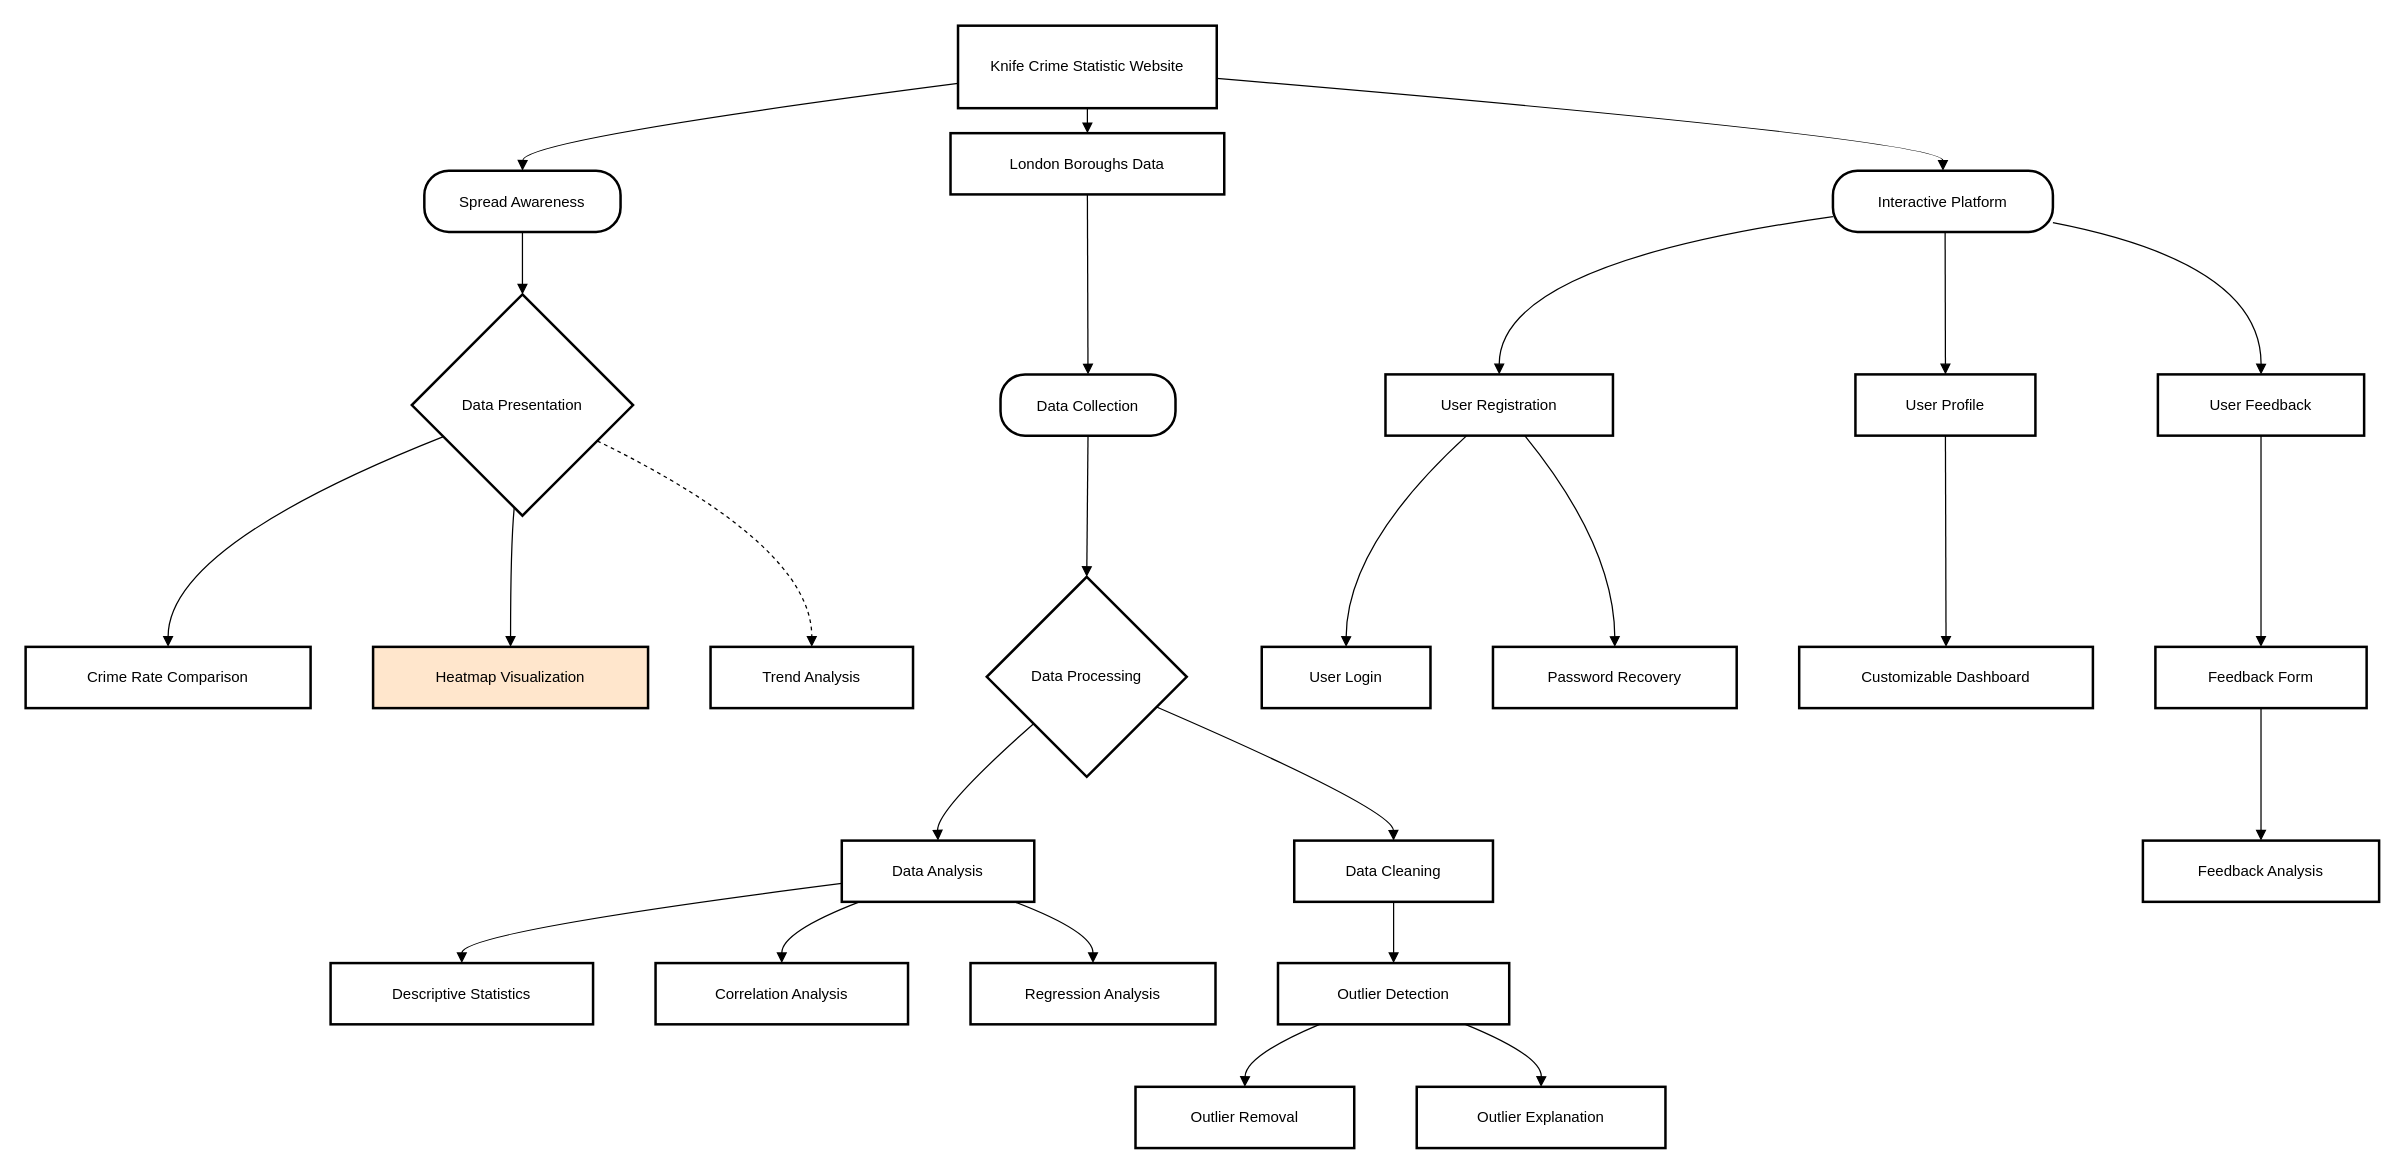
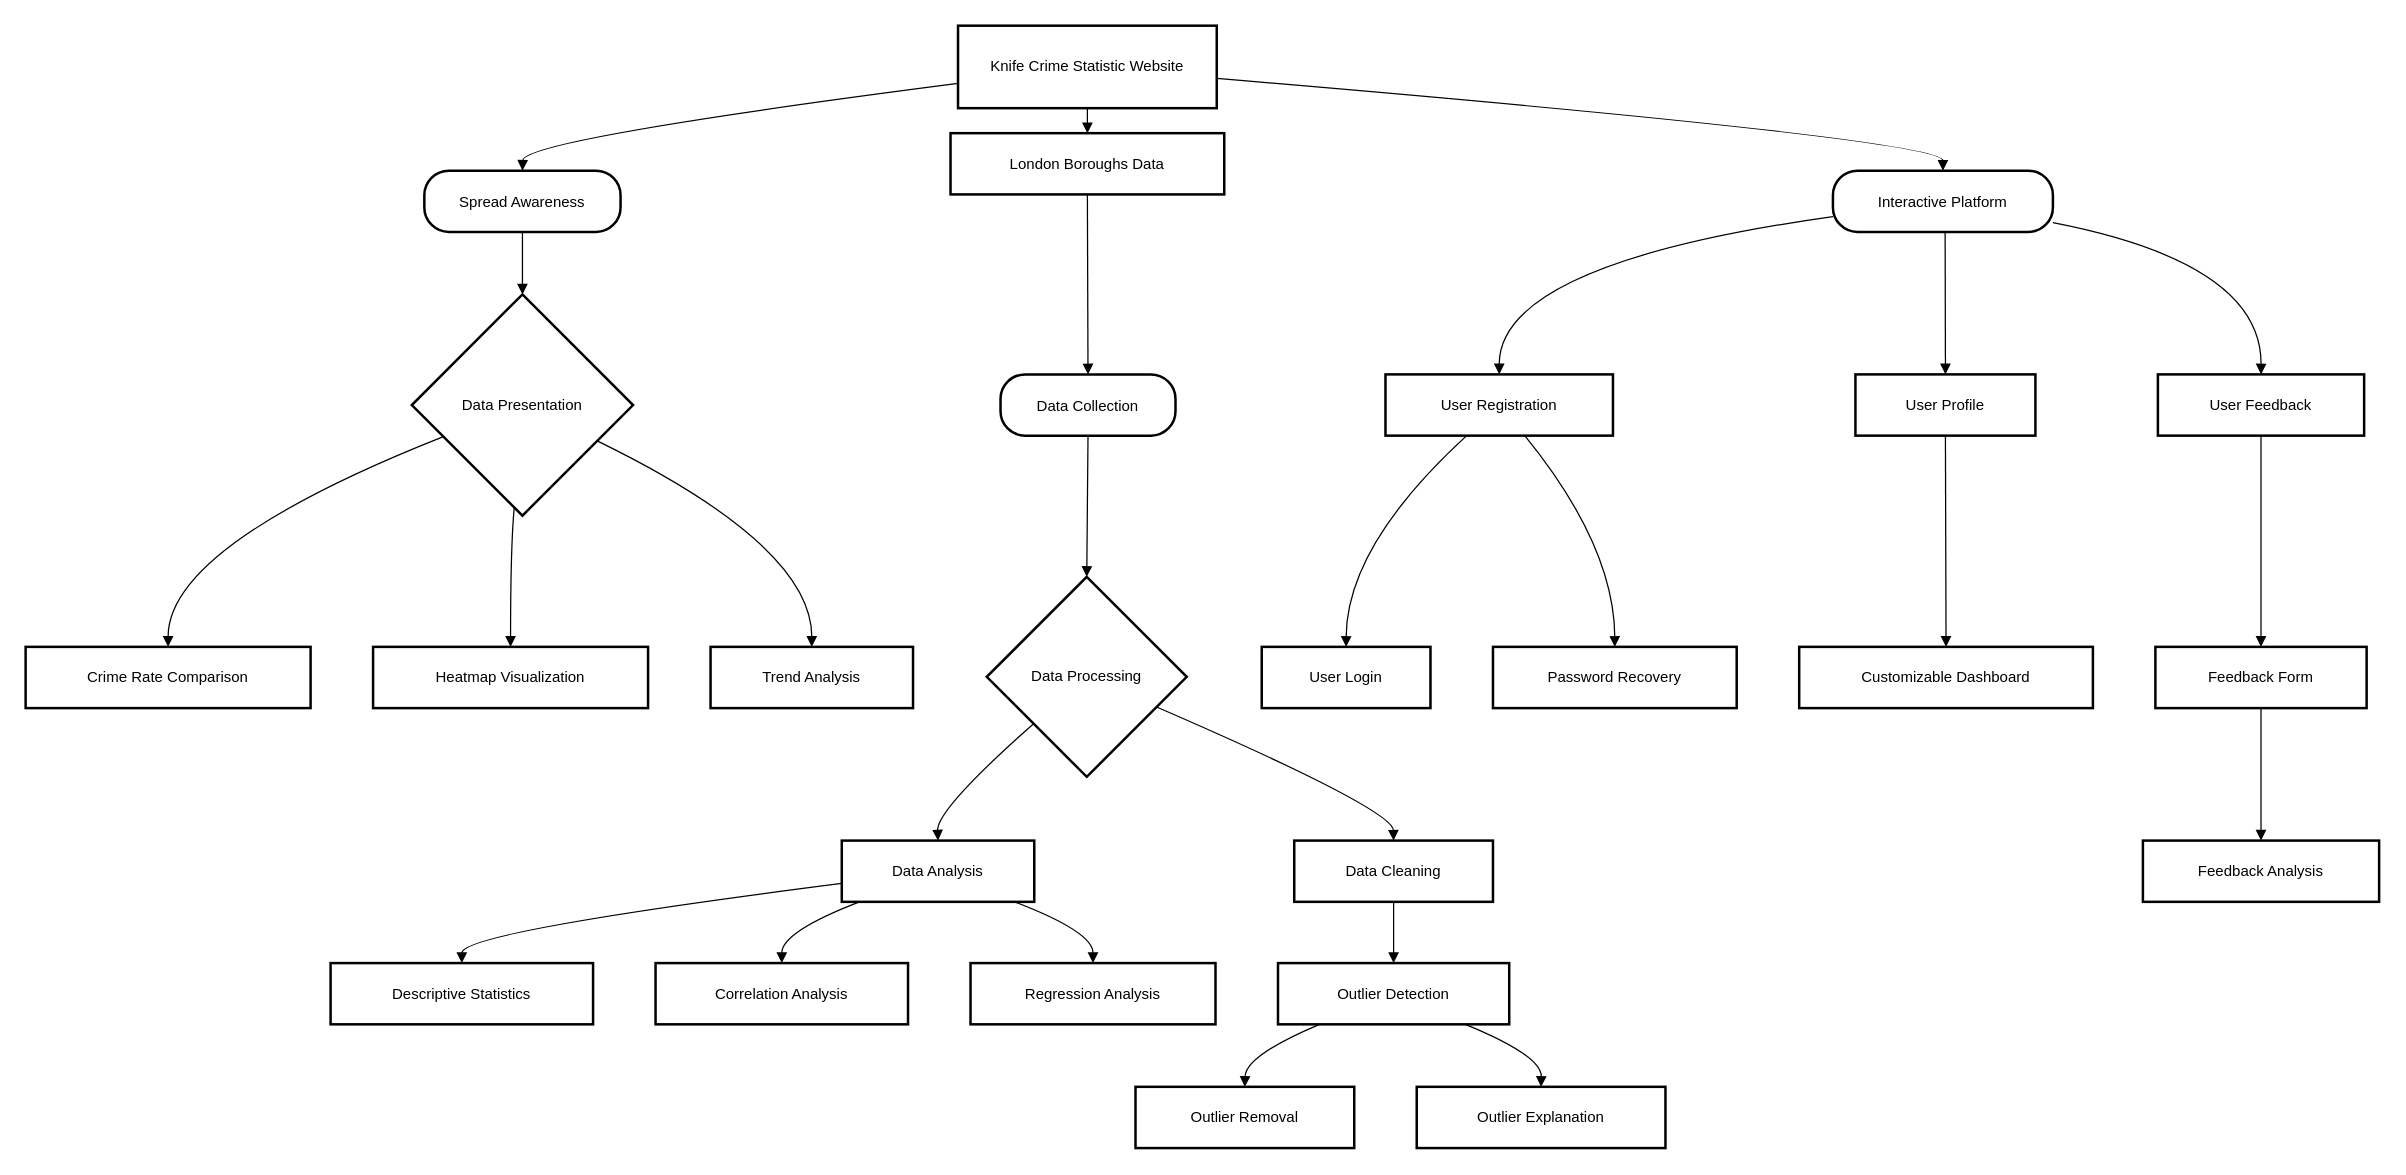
edge "Data Presentation" -> "Trend Analysis": style dashed -> solid
node "Heatmap Visualization": fillcolor #ffe6cc -> #ffffff
